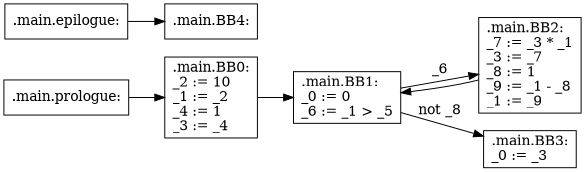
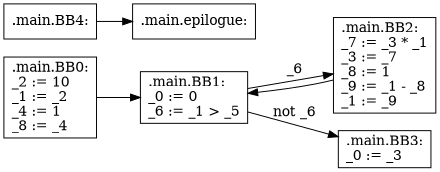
edge ".main.epilogue:" -> ".main.BB4:": reversed
node ".main.prologue:": removed
node ".main.BB0: _2 := 10 _1 := _2 _4 := 1 _3 := _4": label ".main.BB0: _2 := 10 _1 := _2 _4 := 1 _3 := _4" -> ".main.BB0: _2 := 10 _1 := _2 _4 := 1 _8 := _4"
edge ".main.BB1: _0 := 0 _6 := _1 > _5" -> ".main.BB3: _0 := _3": label "not _8" -> "not _6"
